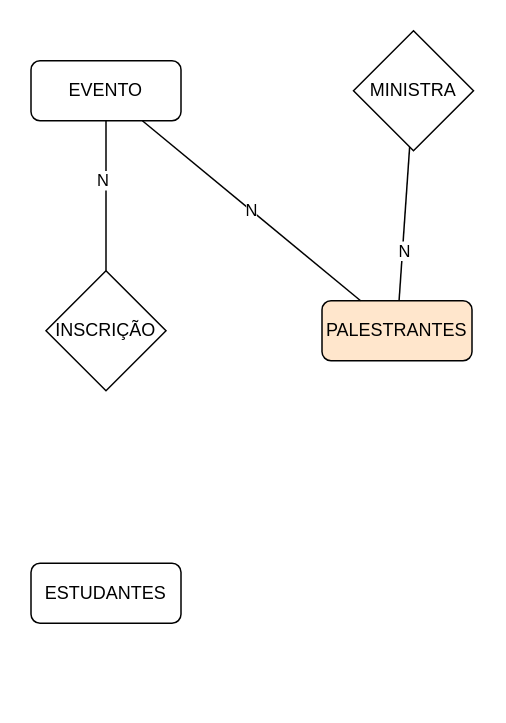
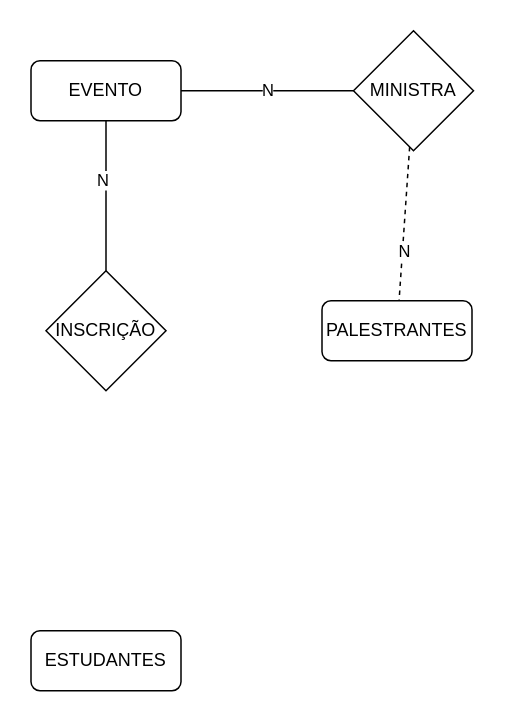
edge "MINISTRA" -- "PALESTRANTES": style solid -> dashed
edge "EVENTO" -- "PALESTRANTES": now "EVENTO" -- "MINISTRA"
node "PALESTRANTES": fillcolor #ffe6cc -> #ffffff
node "ESTUDANTES": moved (106, 593) -> (106, 661)
